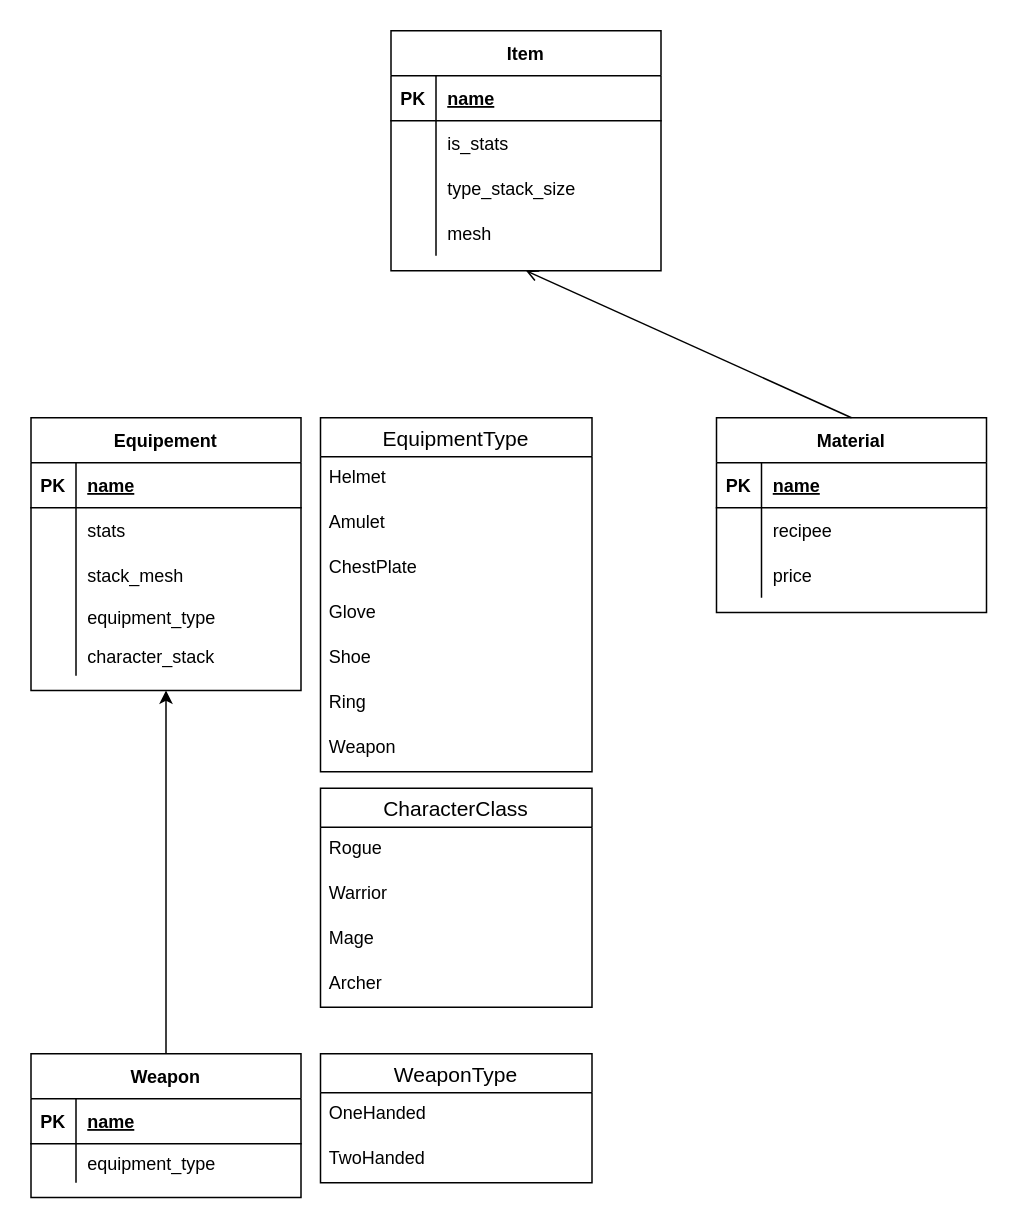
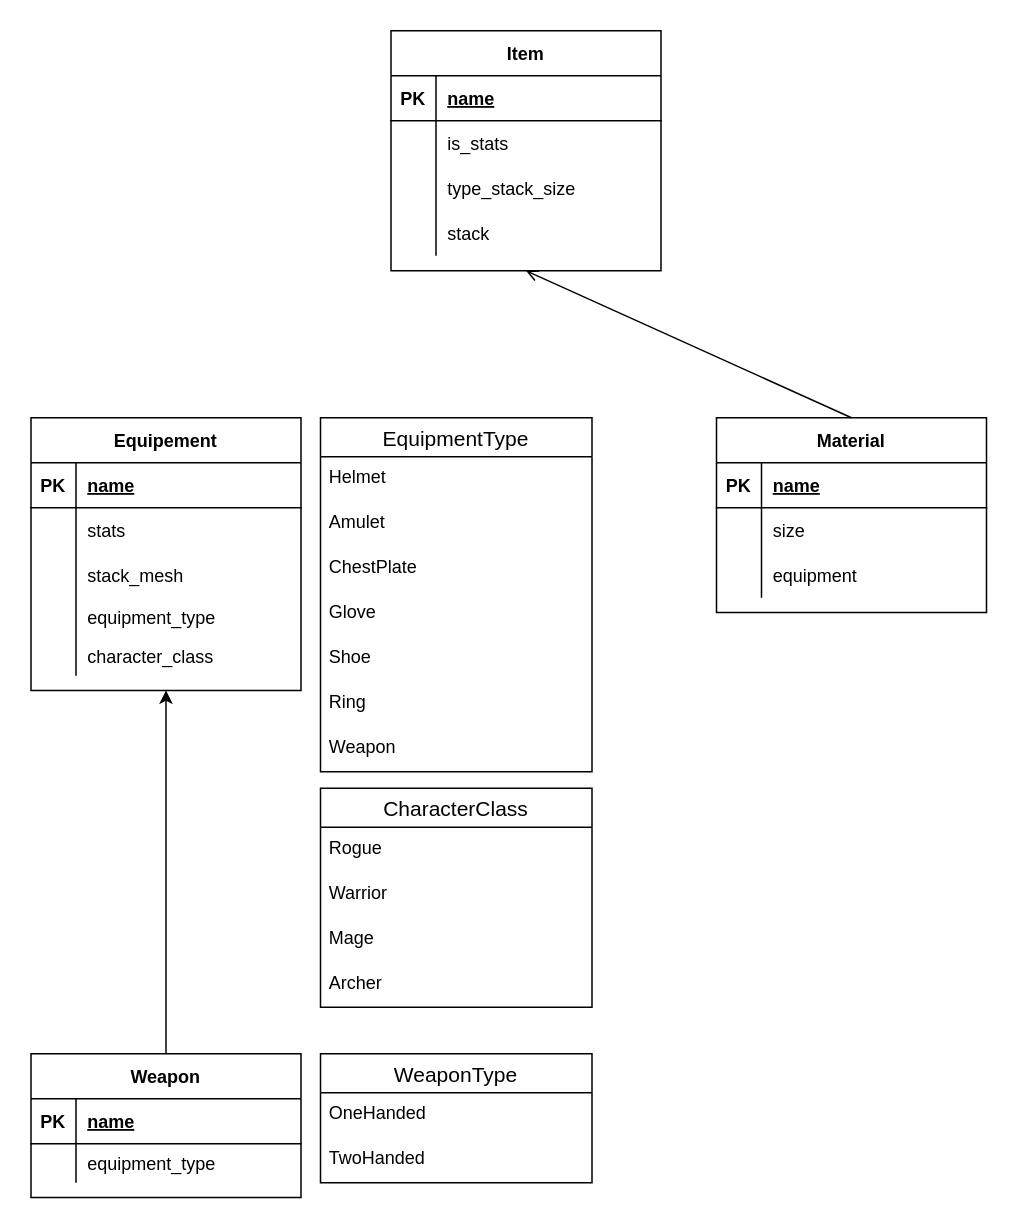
node "mesh": label "mesh" -> "stack"
node "recipee": label "recipee" -> "size"
node "price": label "price" -> "equipment"
node "character_stack": label "character_stack" -> "character_class"
